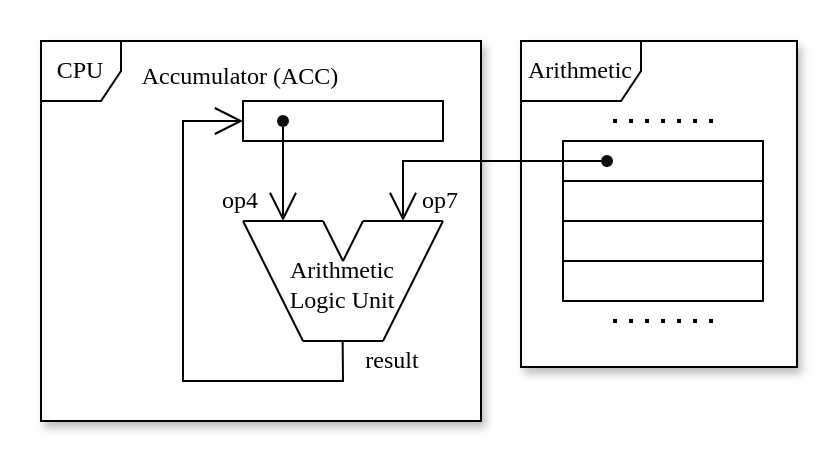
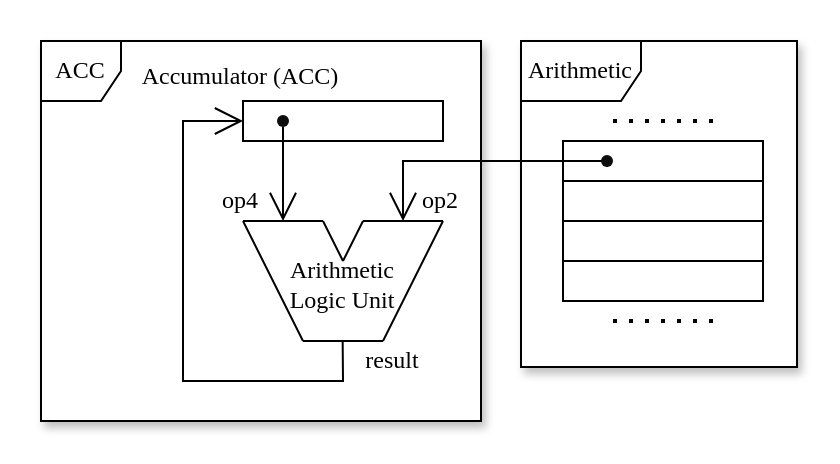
node "CPU": label "CPU" -> "ACC"
node "op7": label "op7" -> "op2"
